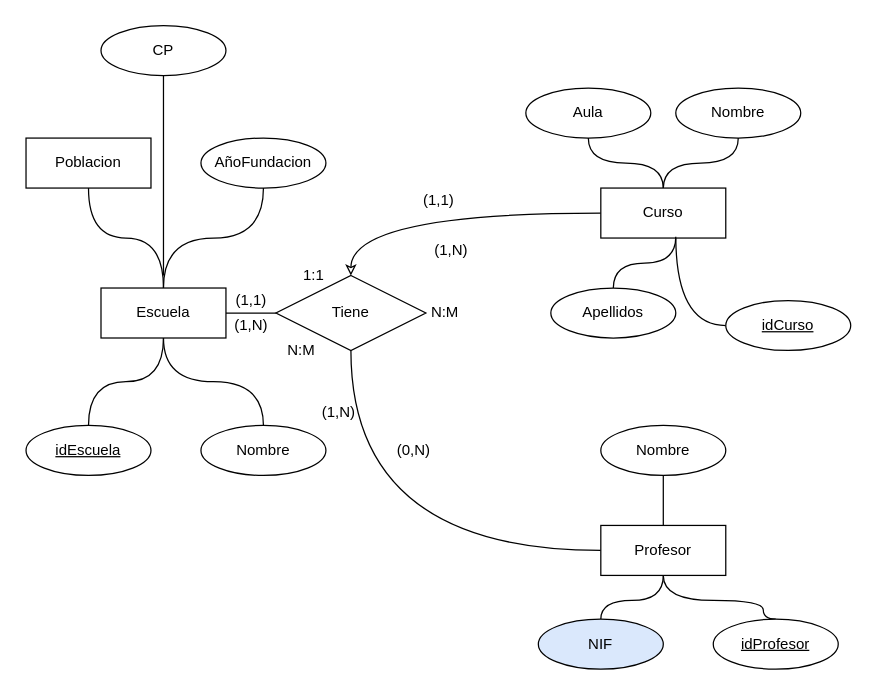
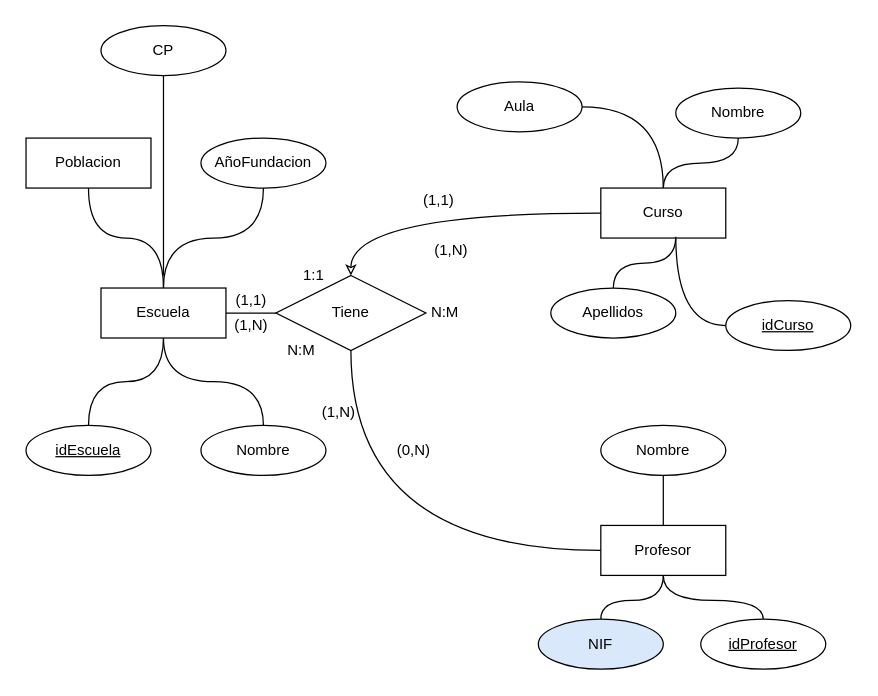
node "Aula": moved (588, 113) -> (519, 107)
node "idProfesor": moved (776, 644) -> (763, 644)
